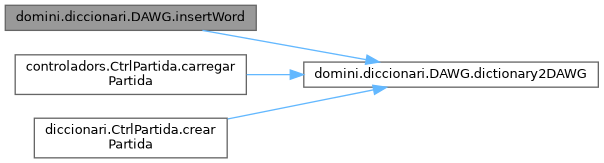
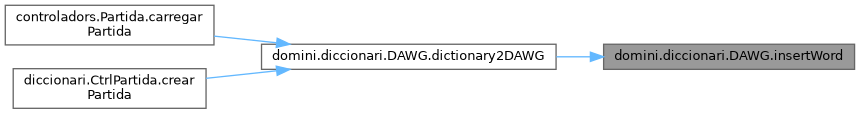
edge "domini.diccionari.DAWG.insertWord" -> "domini.diccionari.DAWG.dictionary2DAWG": reversed
node "controladors.CtrlPartida.carregar Partida": label "controladors.CtrlPartida.carregar Partida" -> "controladors.Partida.carregar Partida"
